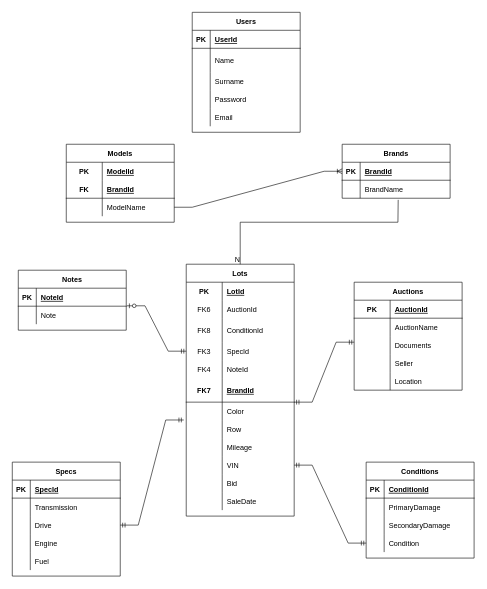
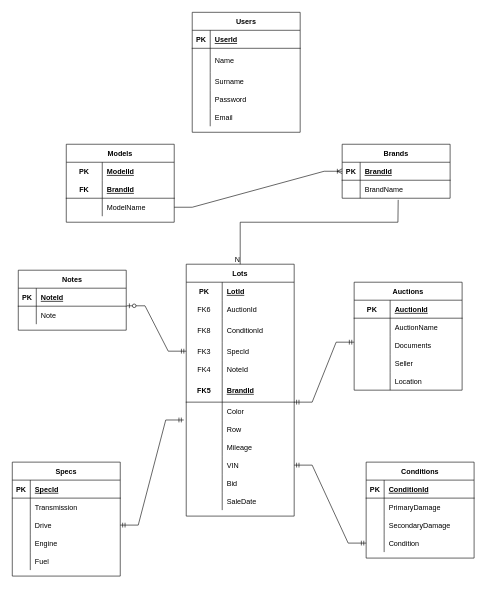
node "FK7": label "FK7" -> "FK5"
